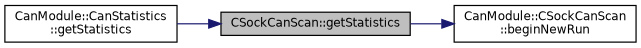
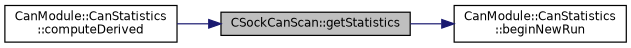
node "CanModule::CanStatistics ::getStatistics": label "CanModule::CanStatistics ::getStatistics" -> "CanModule::CanStatistics ::computeDerived"
node "CanModule::CSockCanScan ::beginNewRun": label "CanModule::CSockCanScan ::beginNewRun" -> "CanModule::CanStatistics ::beginNewRun"
